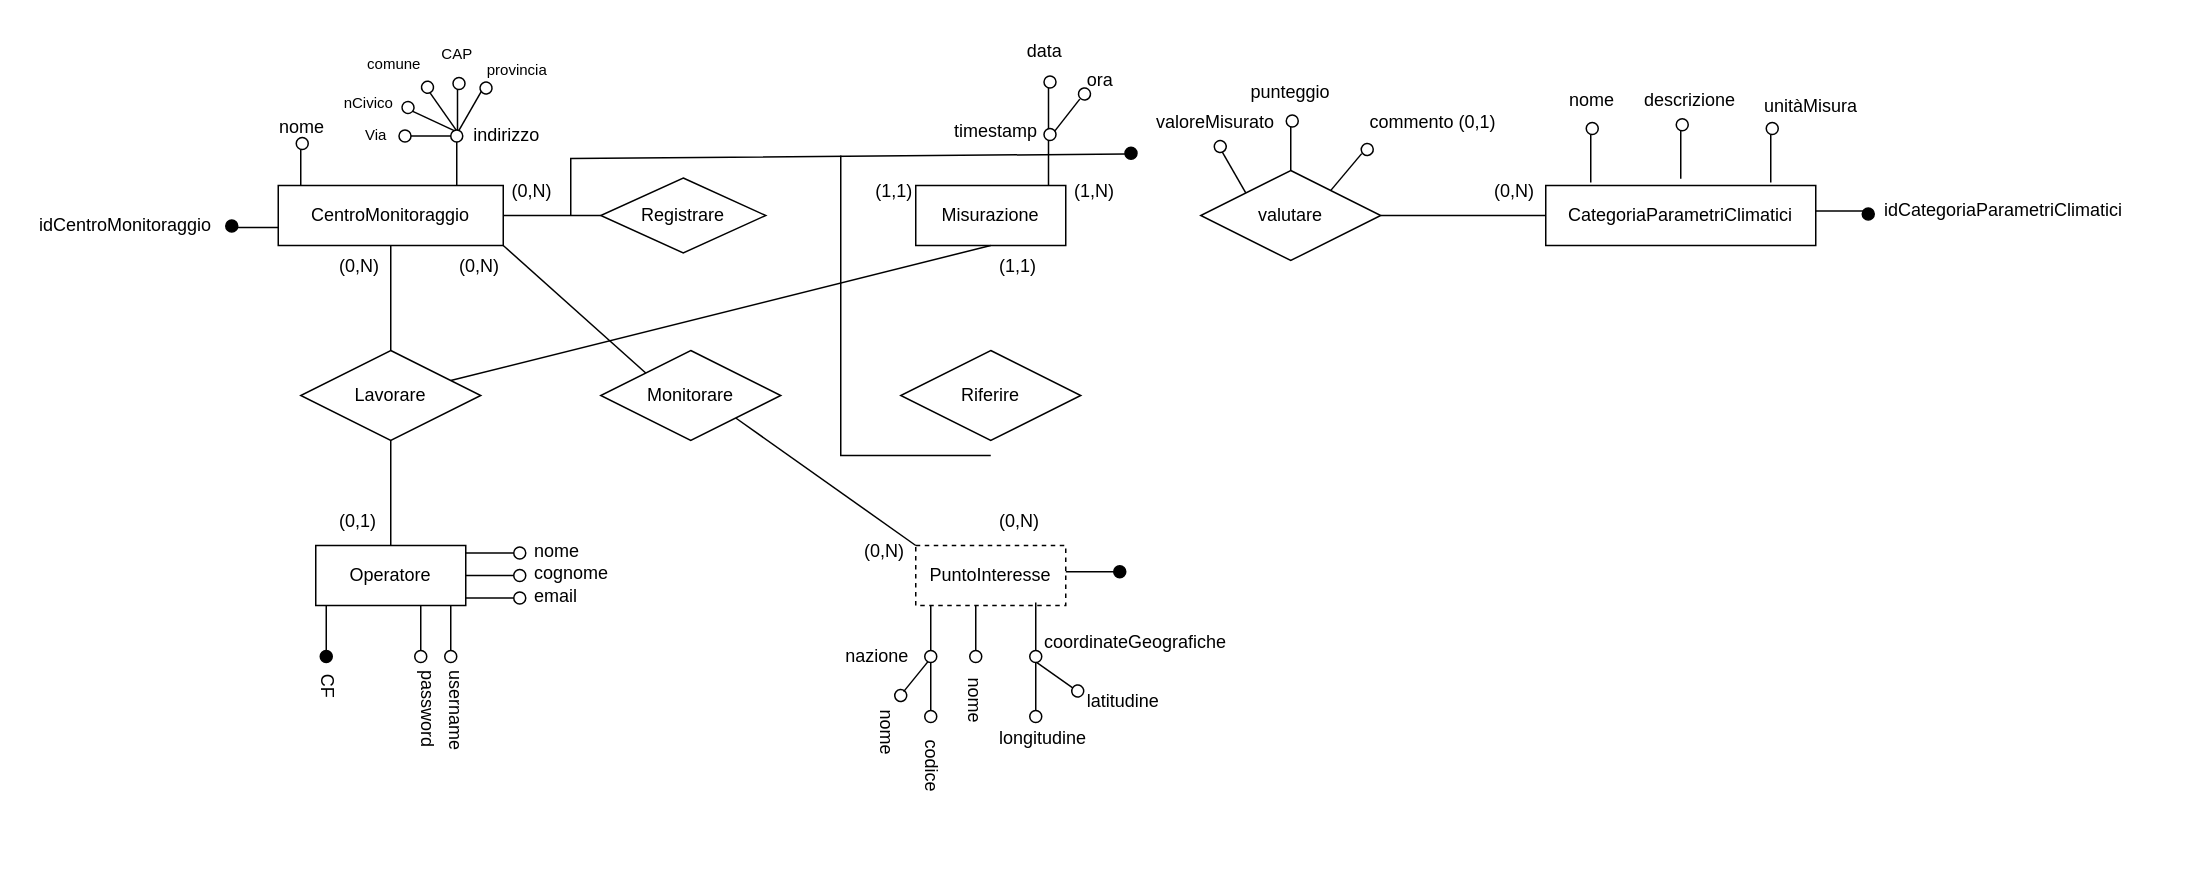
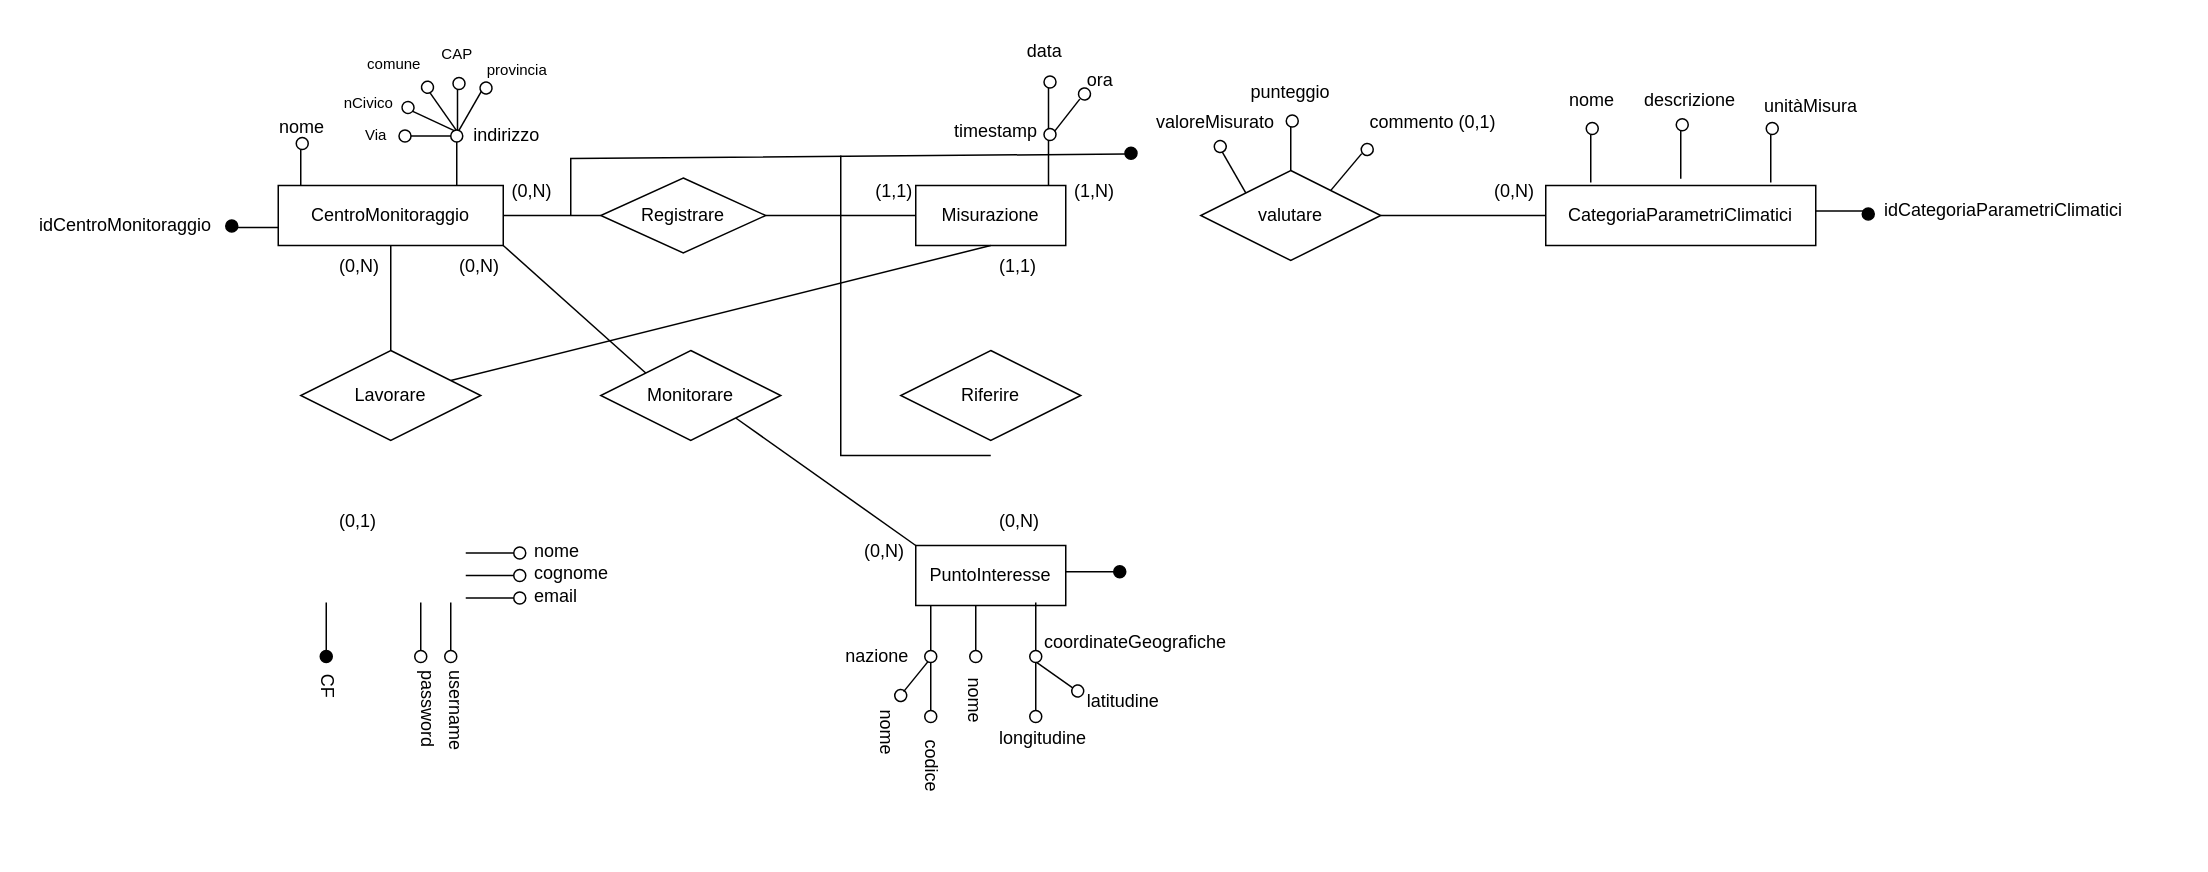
edge "Registrare" -- "Misurazione": added
edge "Lavorare" -- "Operatore": removed
node "Operatore": removed
node "PuntoInteresse": style dashed -> solid
